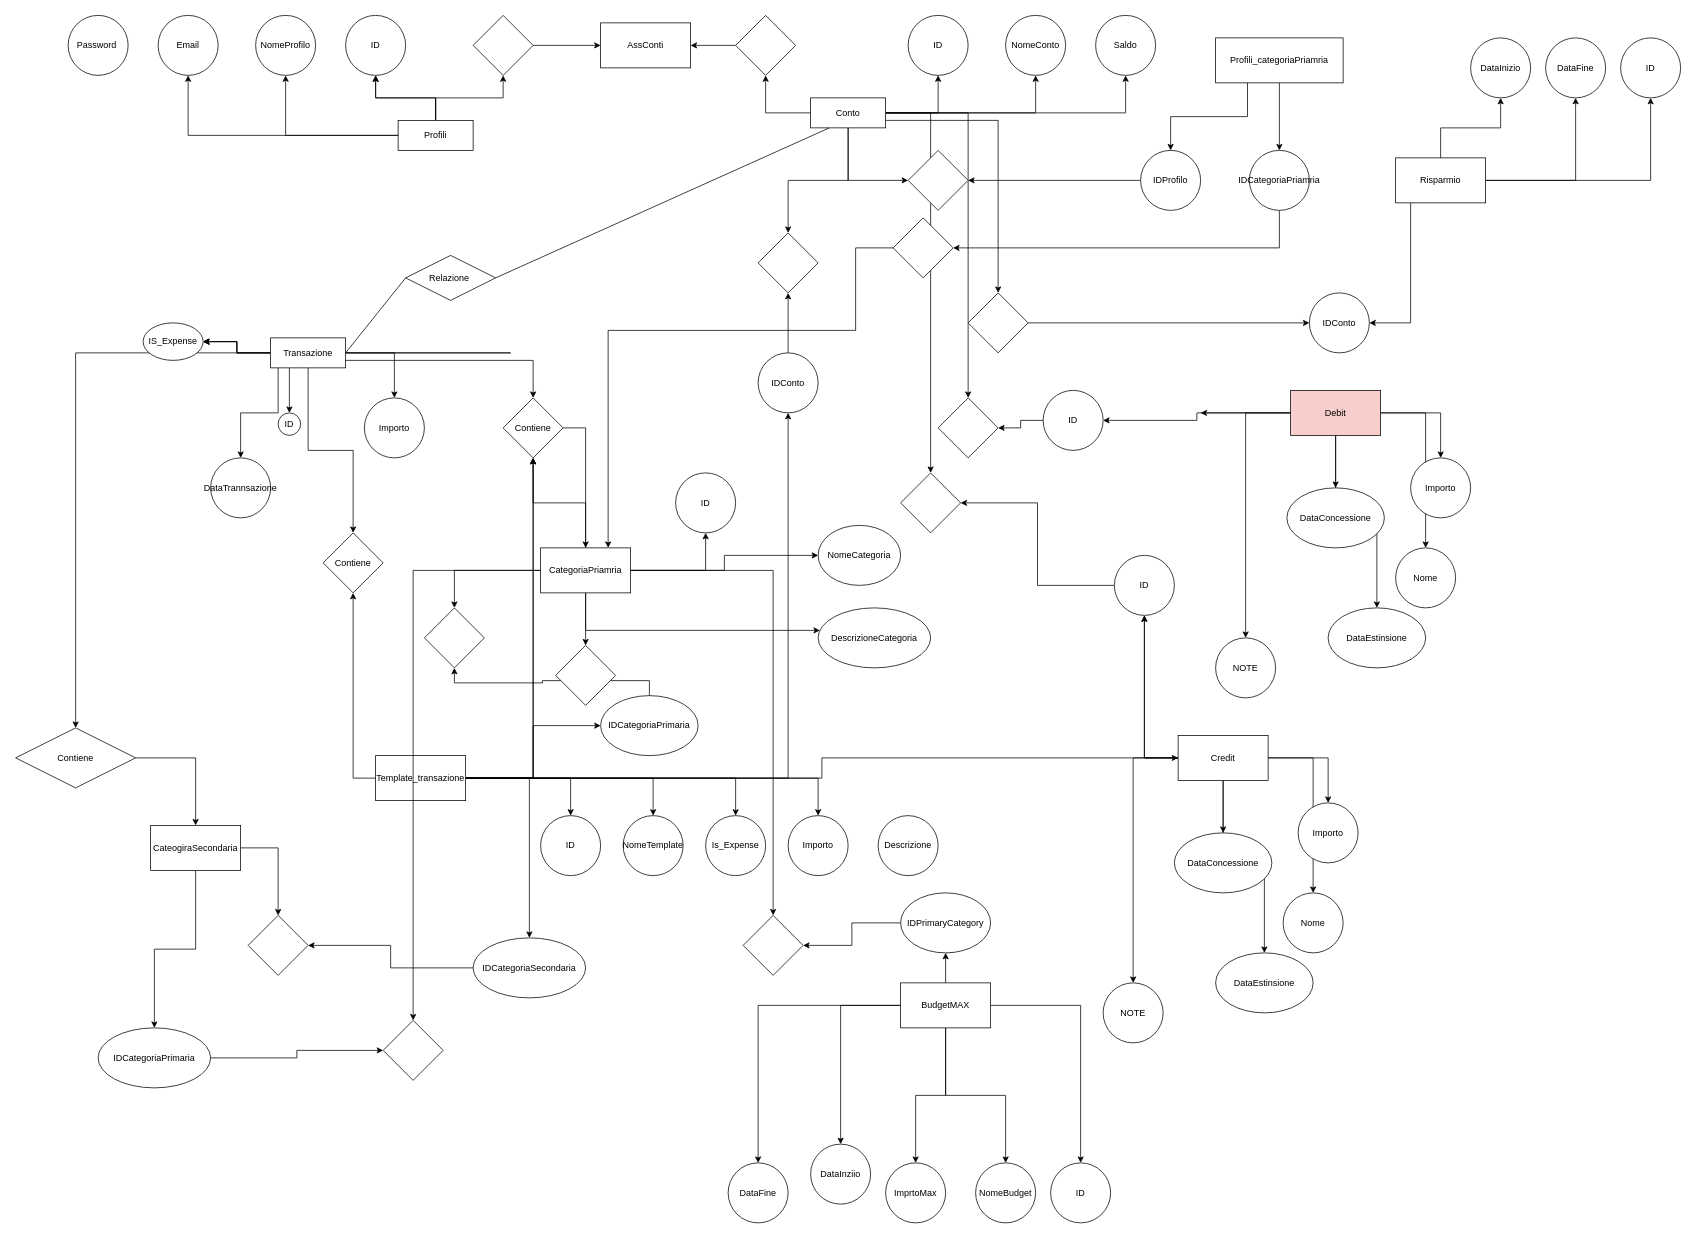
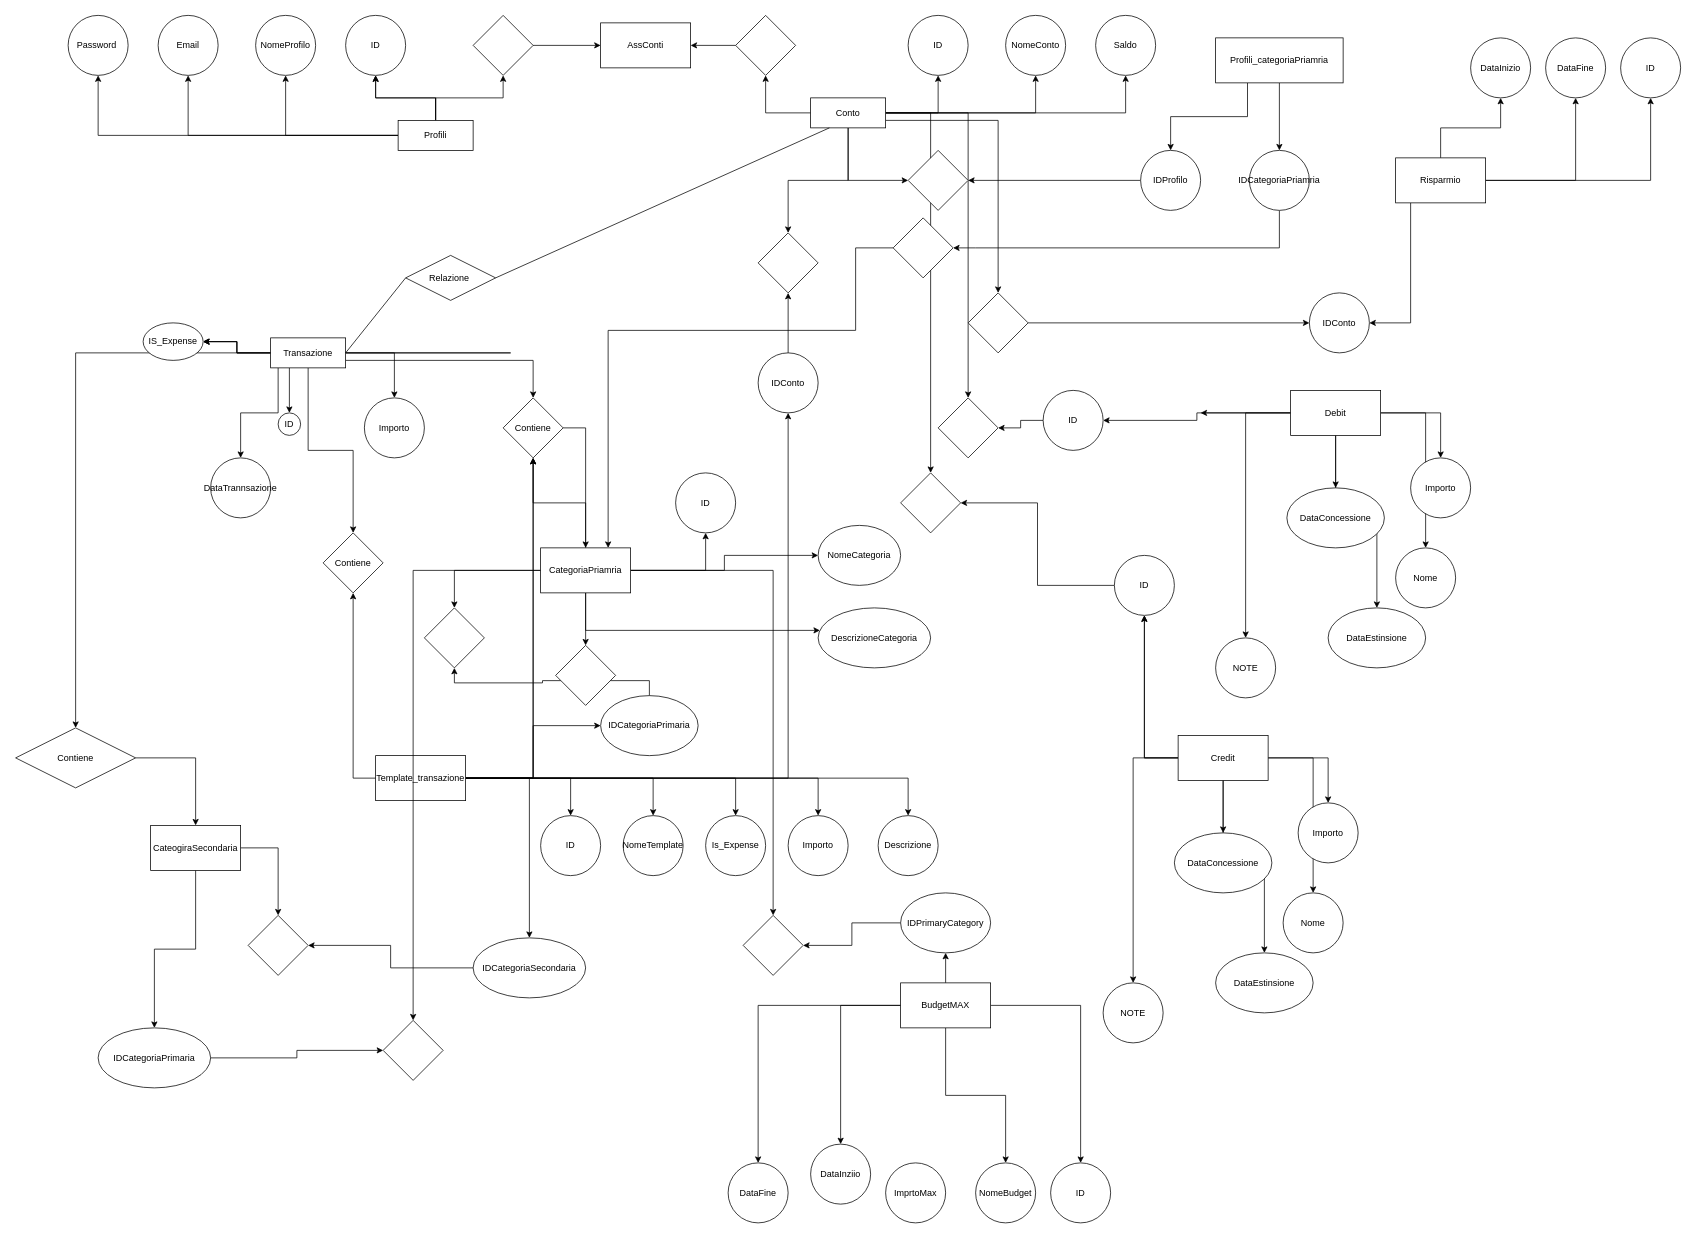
edge "Profili" -> "Password": added
node "Debit": fillcolor #f8cecc -> #ffffff
edge "Template_transazione" -> "Credit": now "Template_transazione" -> "Descrizione"
edge "BudgetMAX" -> "ImprtoMax": removed
